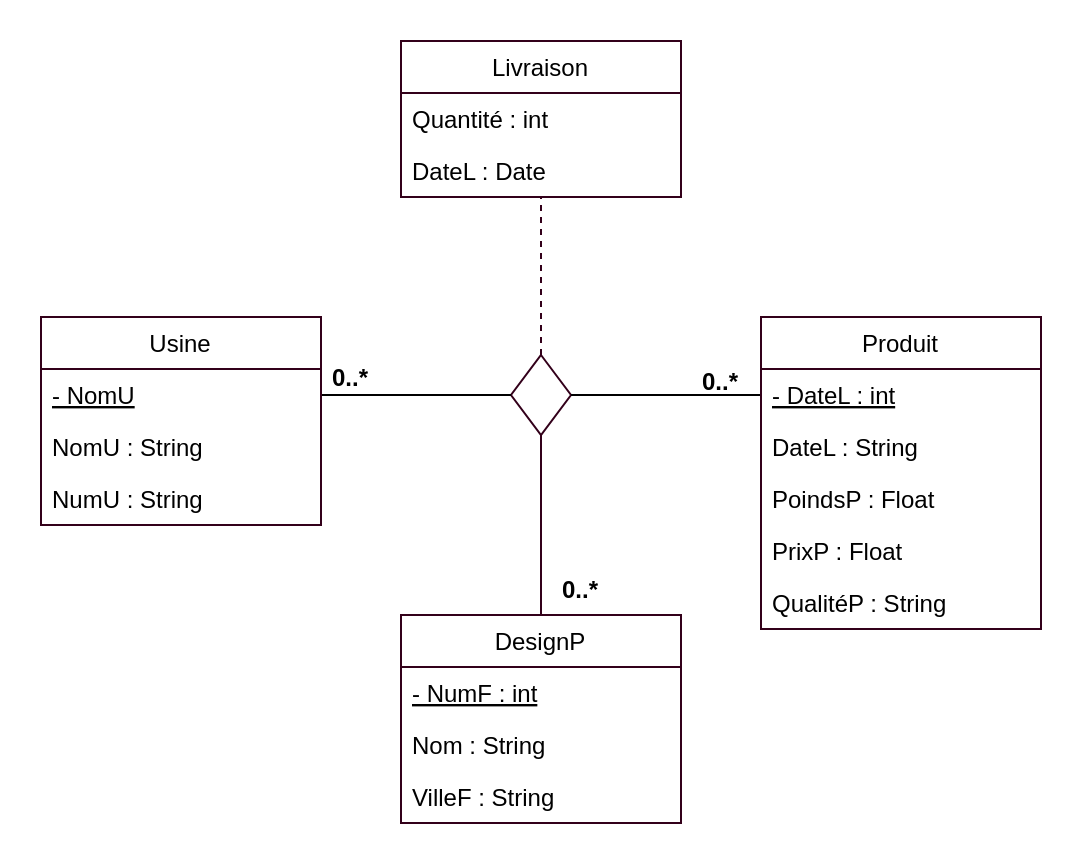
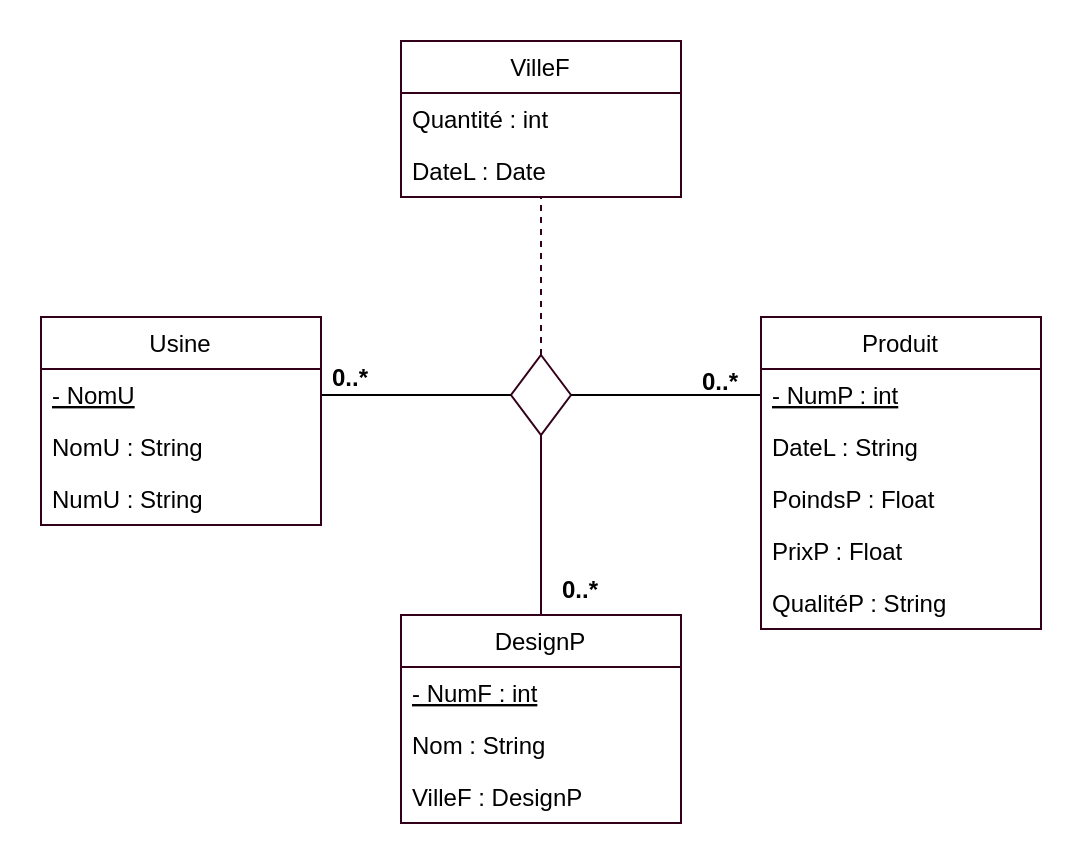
node "Livraison": label "Livraison" -> "VilleF"
node "- DateL : int": label "- DateL : int" -> "- NumP : int"
node "VilleF : String": label "VilleF : String" -> "VilleF : DesignP"
